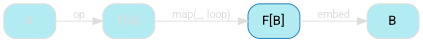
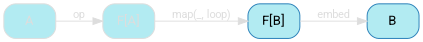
node "B": color #dddddd -> #2980b9
